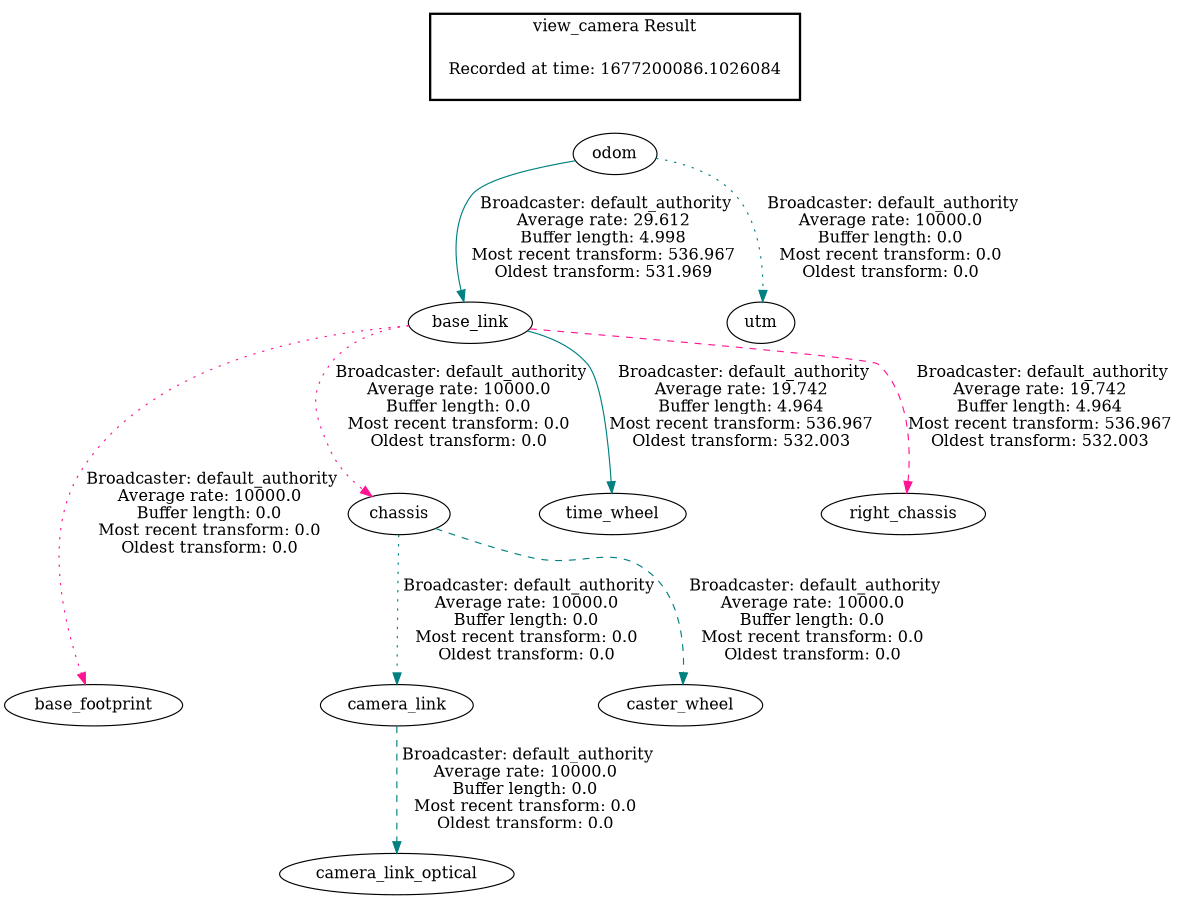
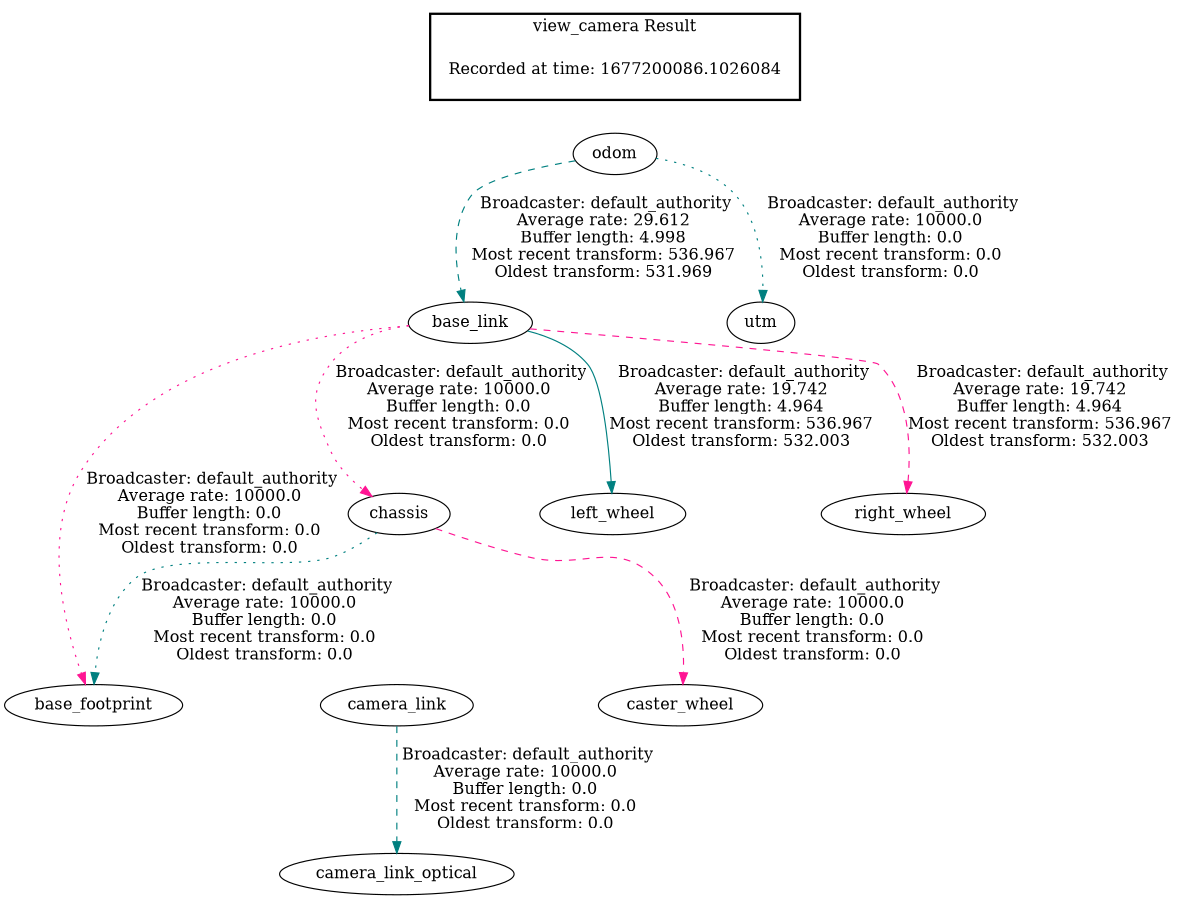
edge "odom" -> "base_link": style solid -> dashed
node "time_wheel": label "time_wheel" -> "left_wheel"
node "right_chassis": label "right_chassis" -> "right_wheel"
edge "chassis" -> "caster_wheel": color teal -> deeppink
edge "chassis" -> "camera_link": now "chassis" -> "base_footprint"
